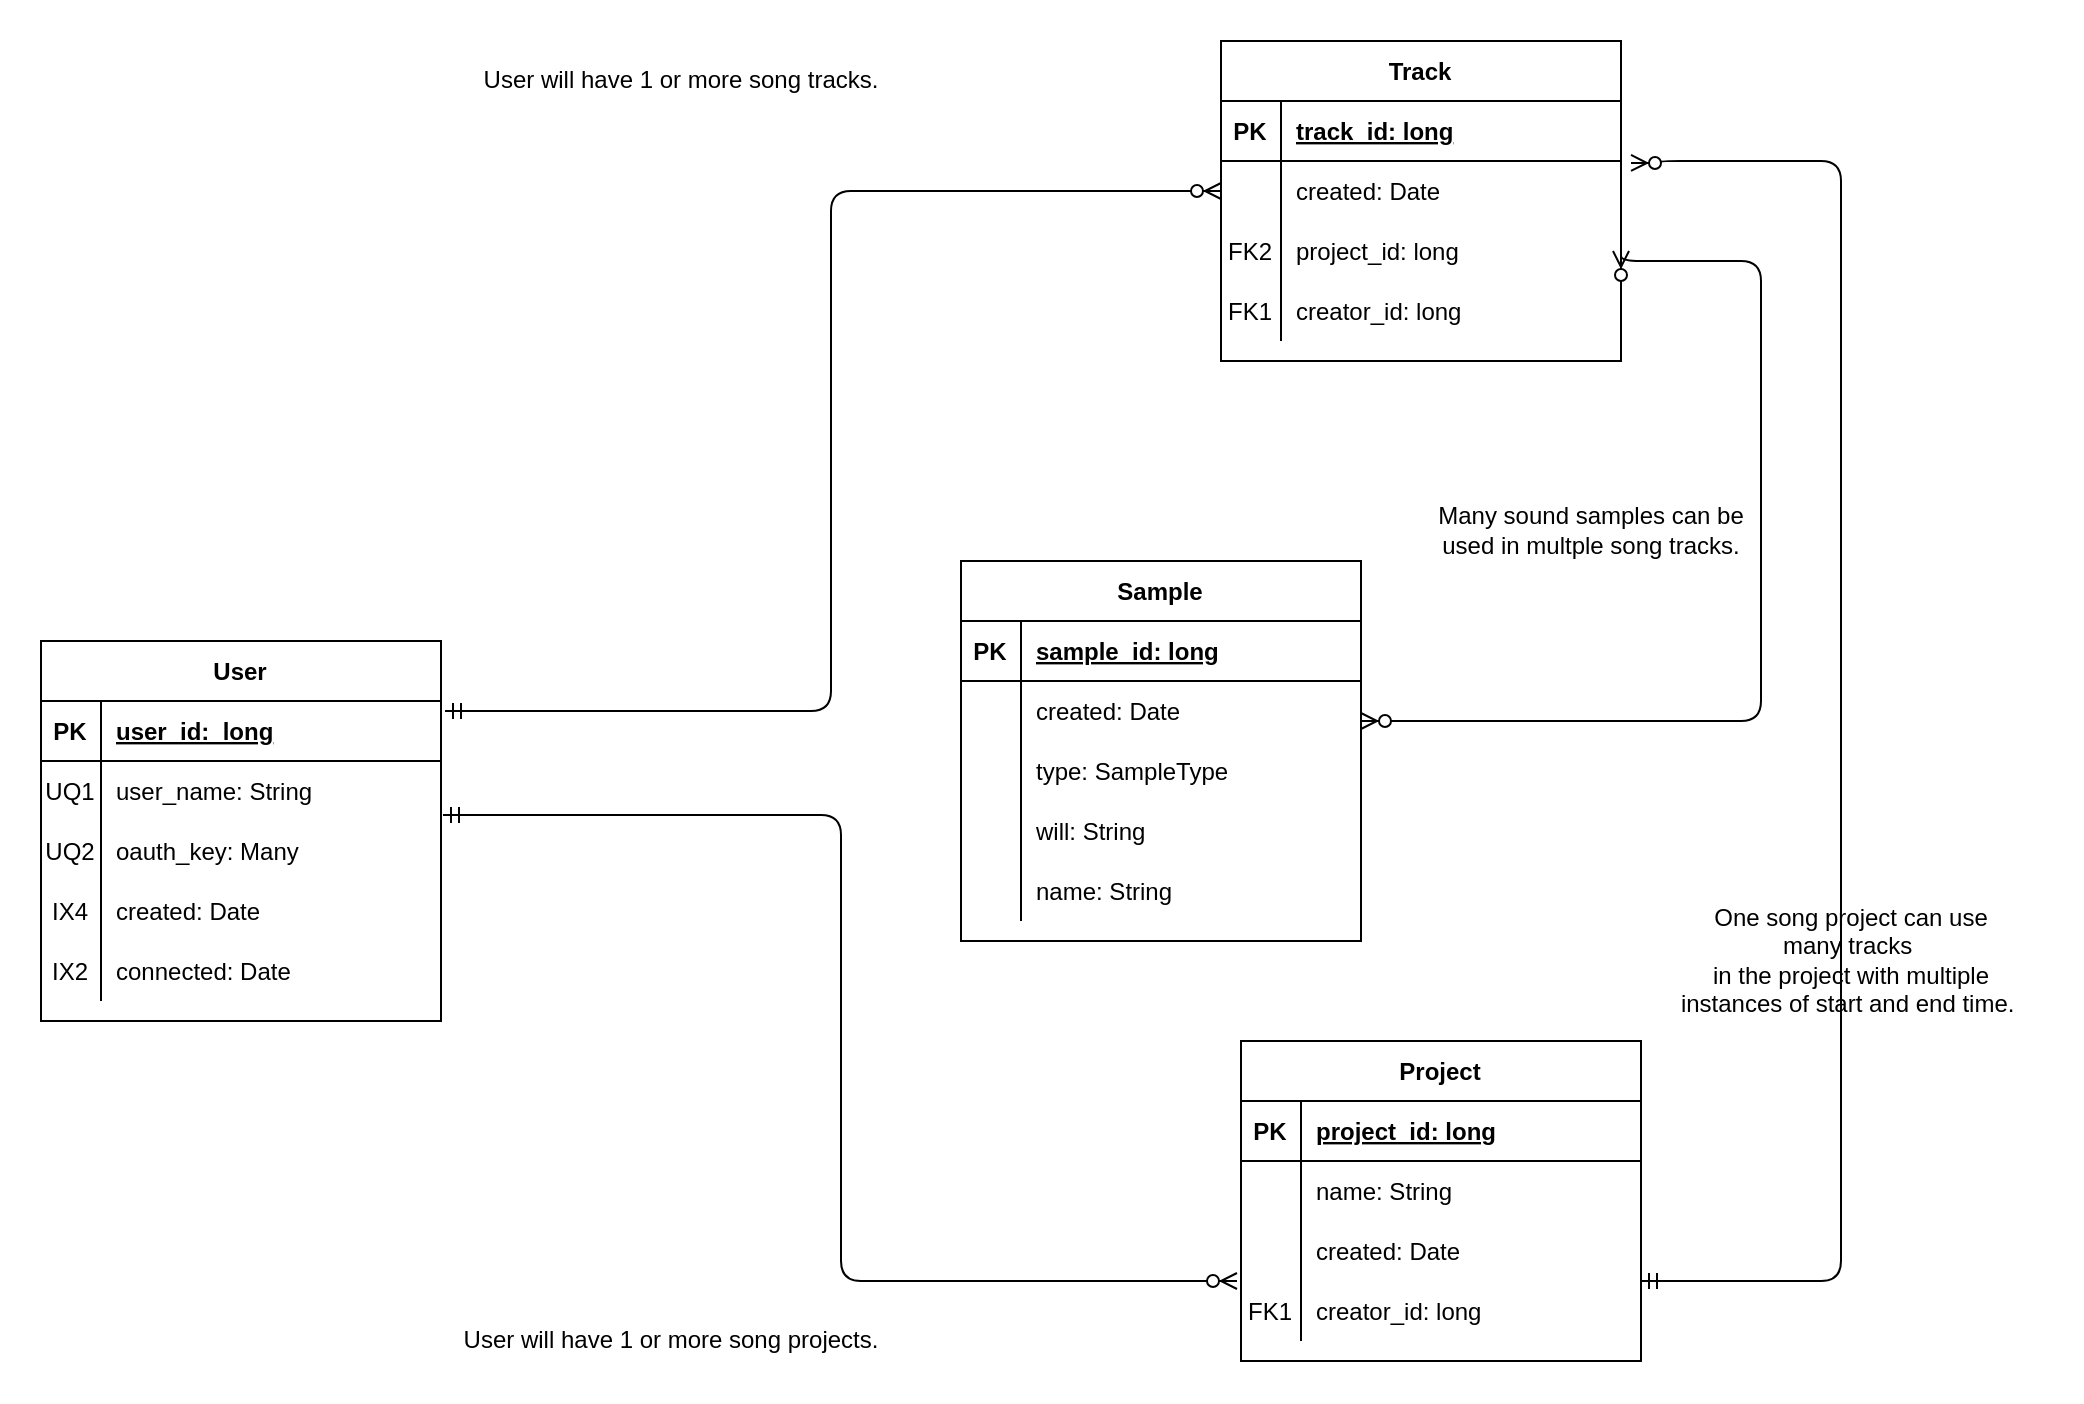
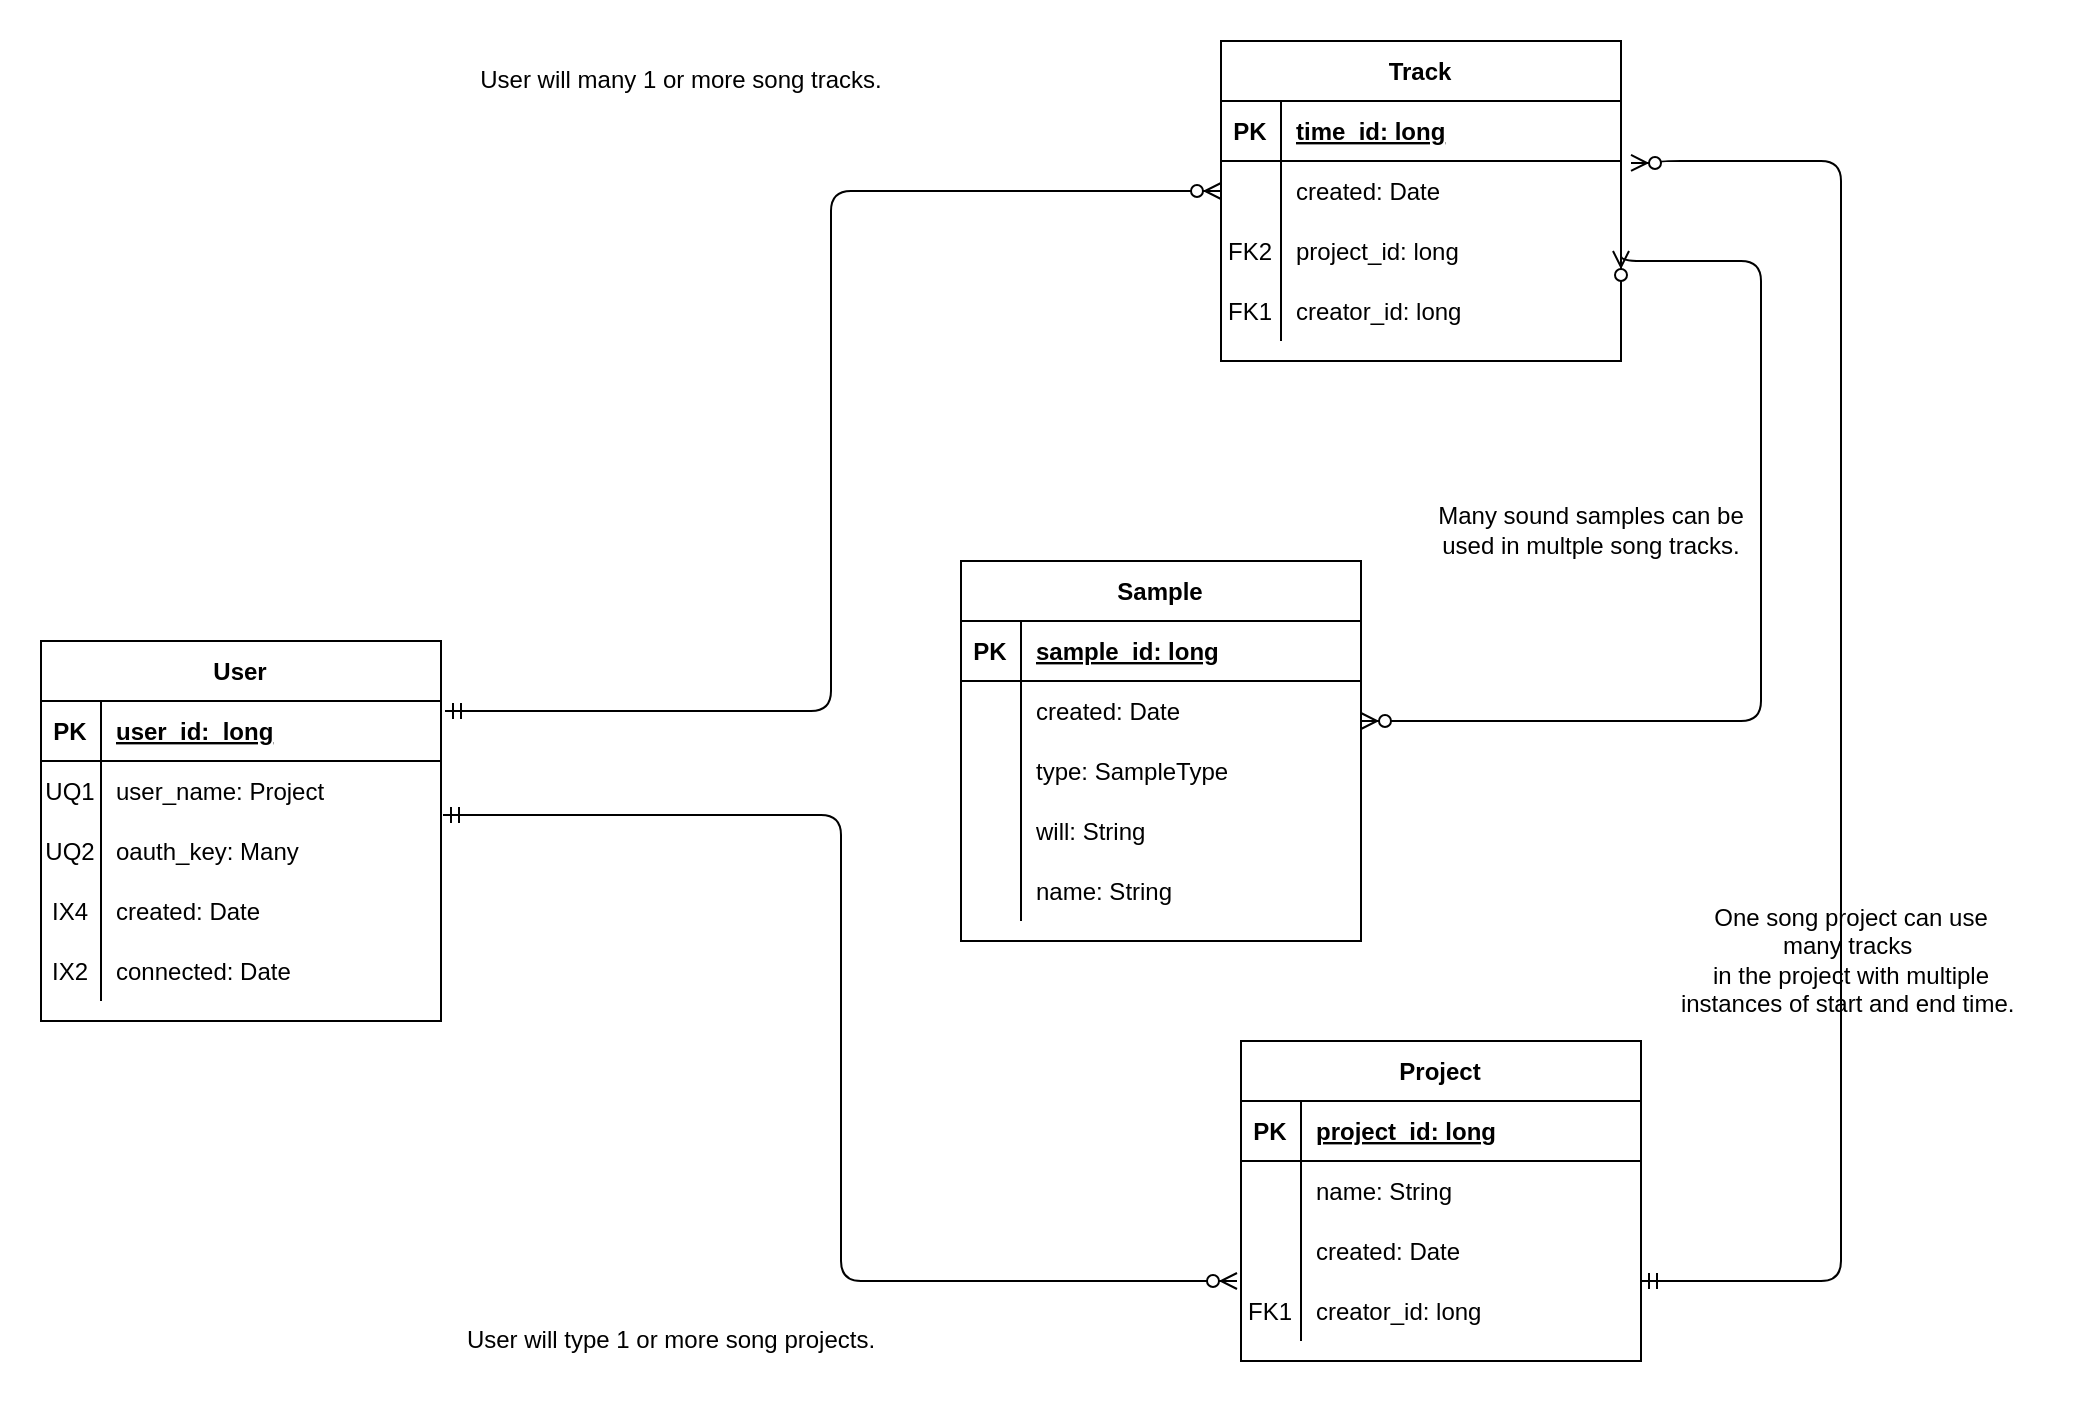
node "User will have 1 or more song tracks.": label "User will have 1 or more song tracks." -> "User will many 1 or more song tracks."
node "track_id: long": label "track_id: long" -> "time_id: long"
node "user_name: String": label "user_name: String" -> "user_name: Project"
node "User will have 1 or more song projects.": label "User will have 1 or more song projects." -> "User will type 1 or more song projects."
